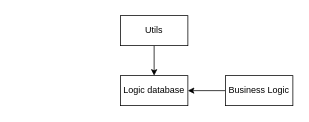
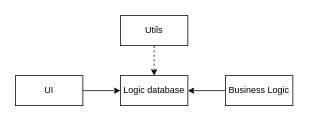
edge "Utils" -> "Logic database": style solid -> dashed
node "UI": added
edge "UI" -> "Logic database": added
